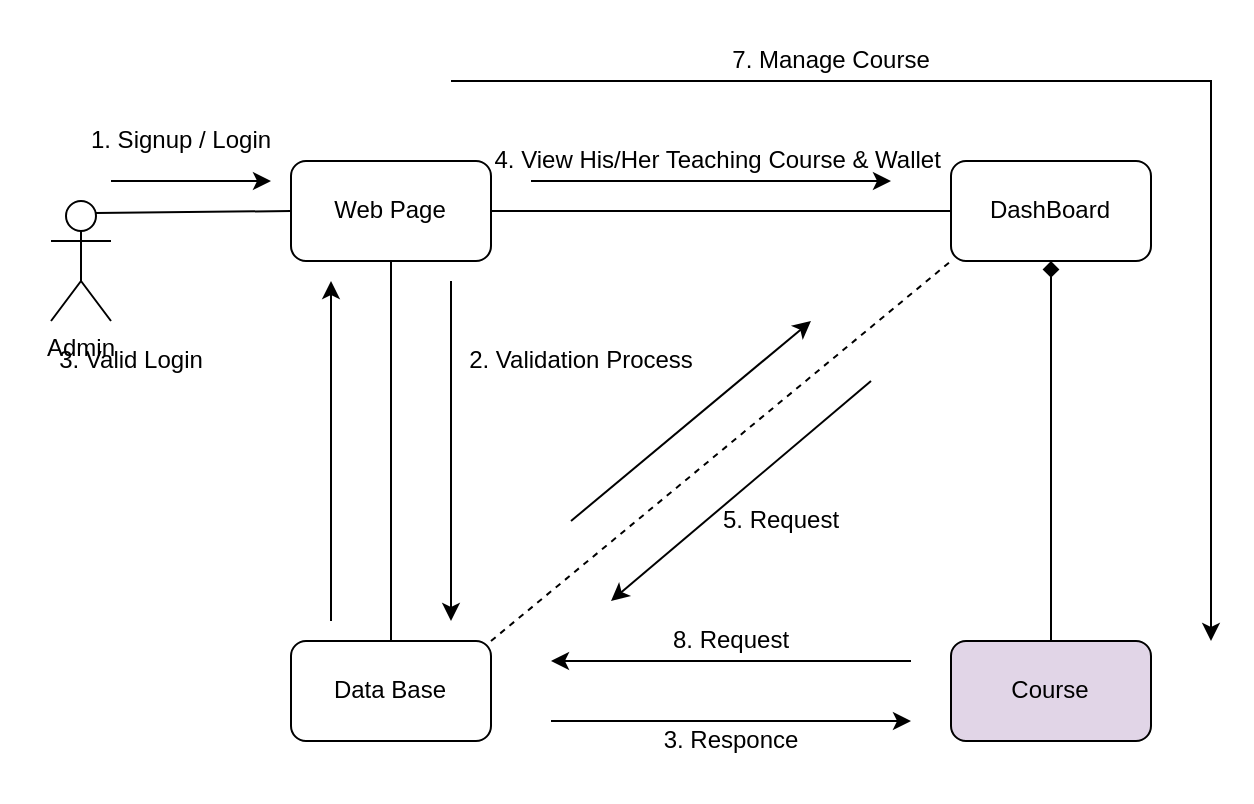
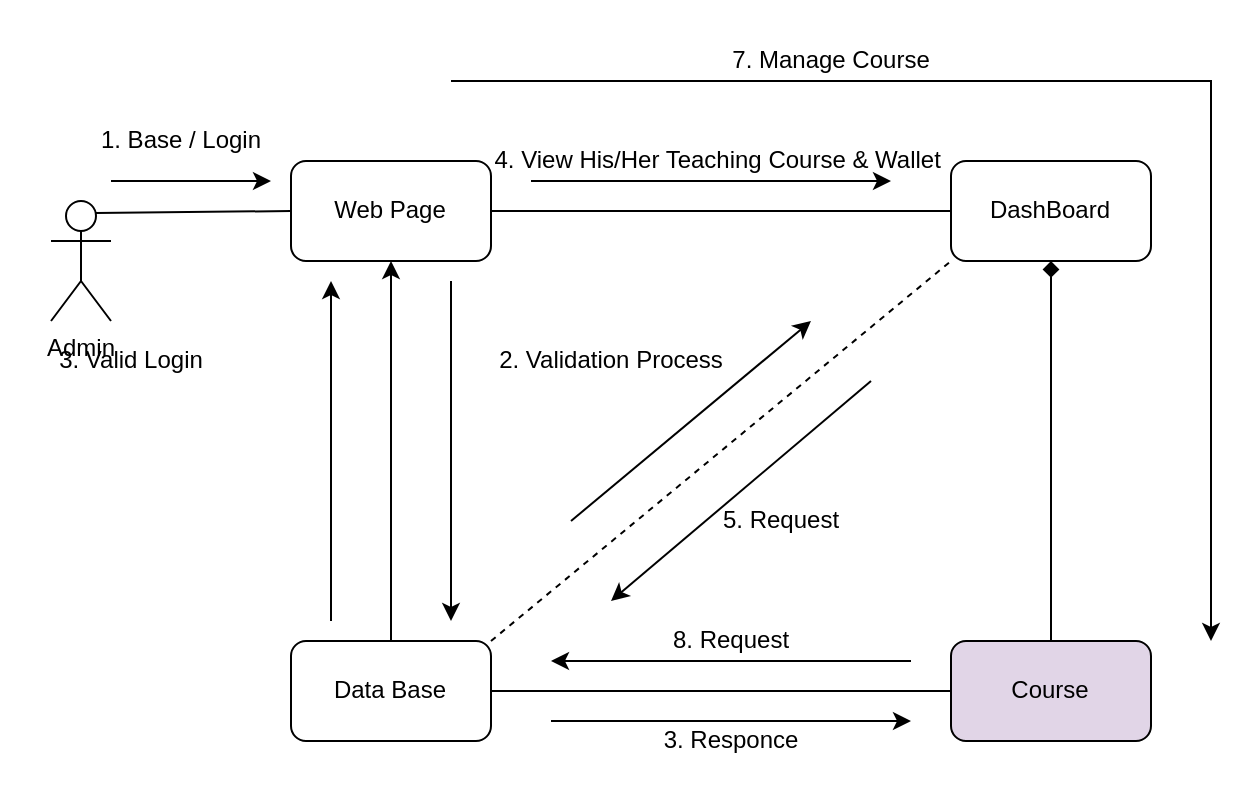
node "1. Signup / Login": label "1. Signup / Login" -> "1. Base / Login"
edge "Web Page" -- "Data Base": arrowhead none -> classic
node "2. Validation Process": moved (581, 361) -> (611, 361)
edge "Data Base" -- "Course": added
